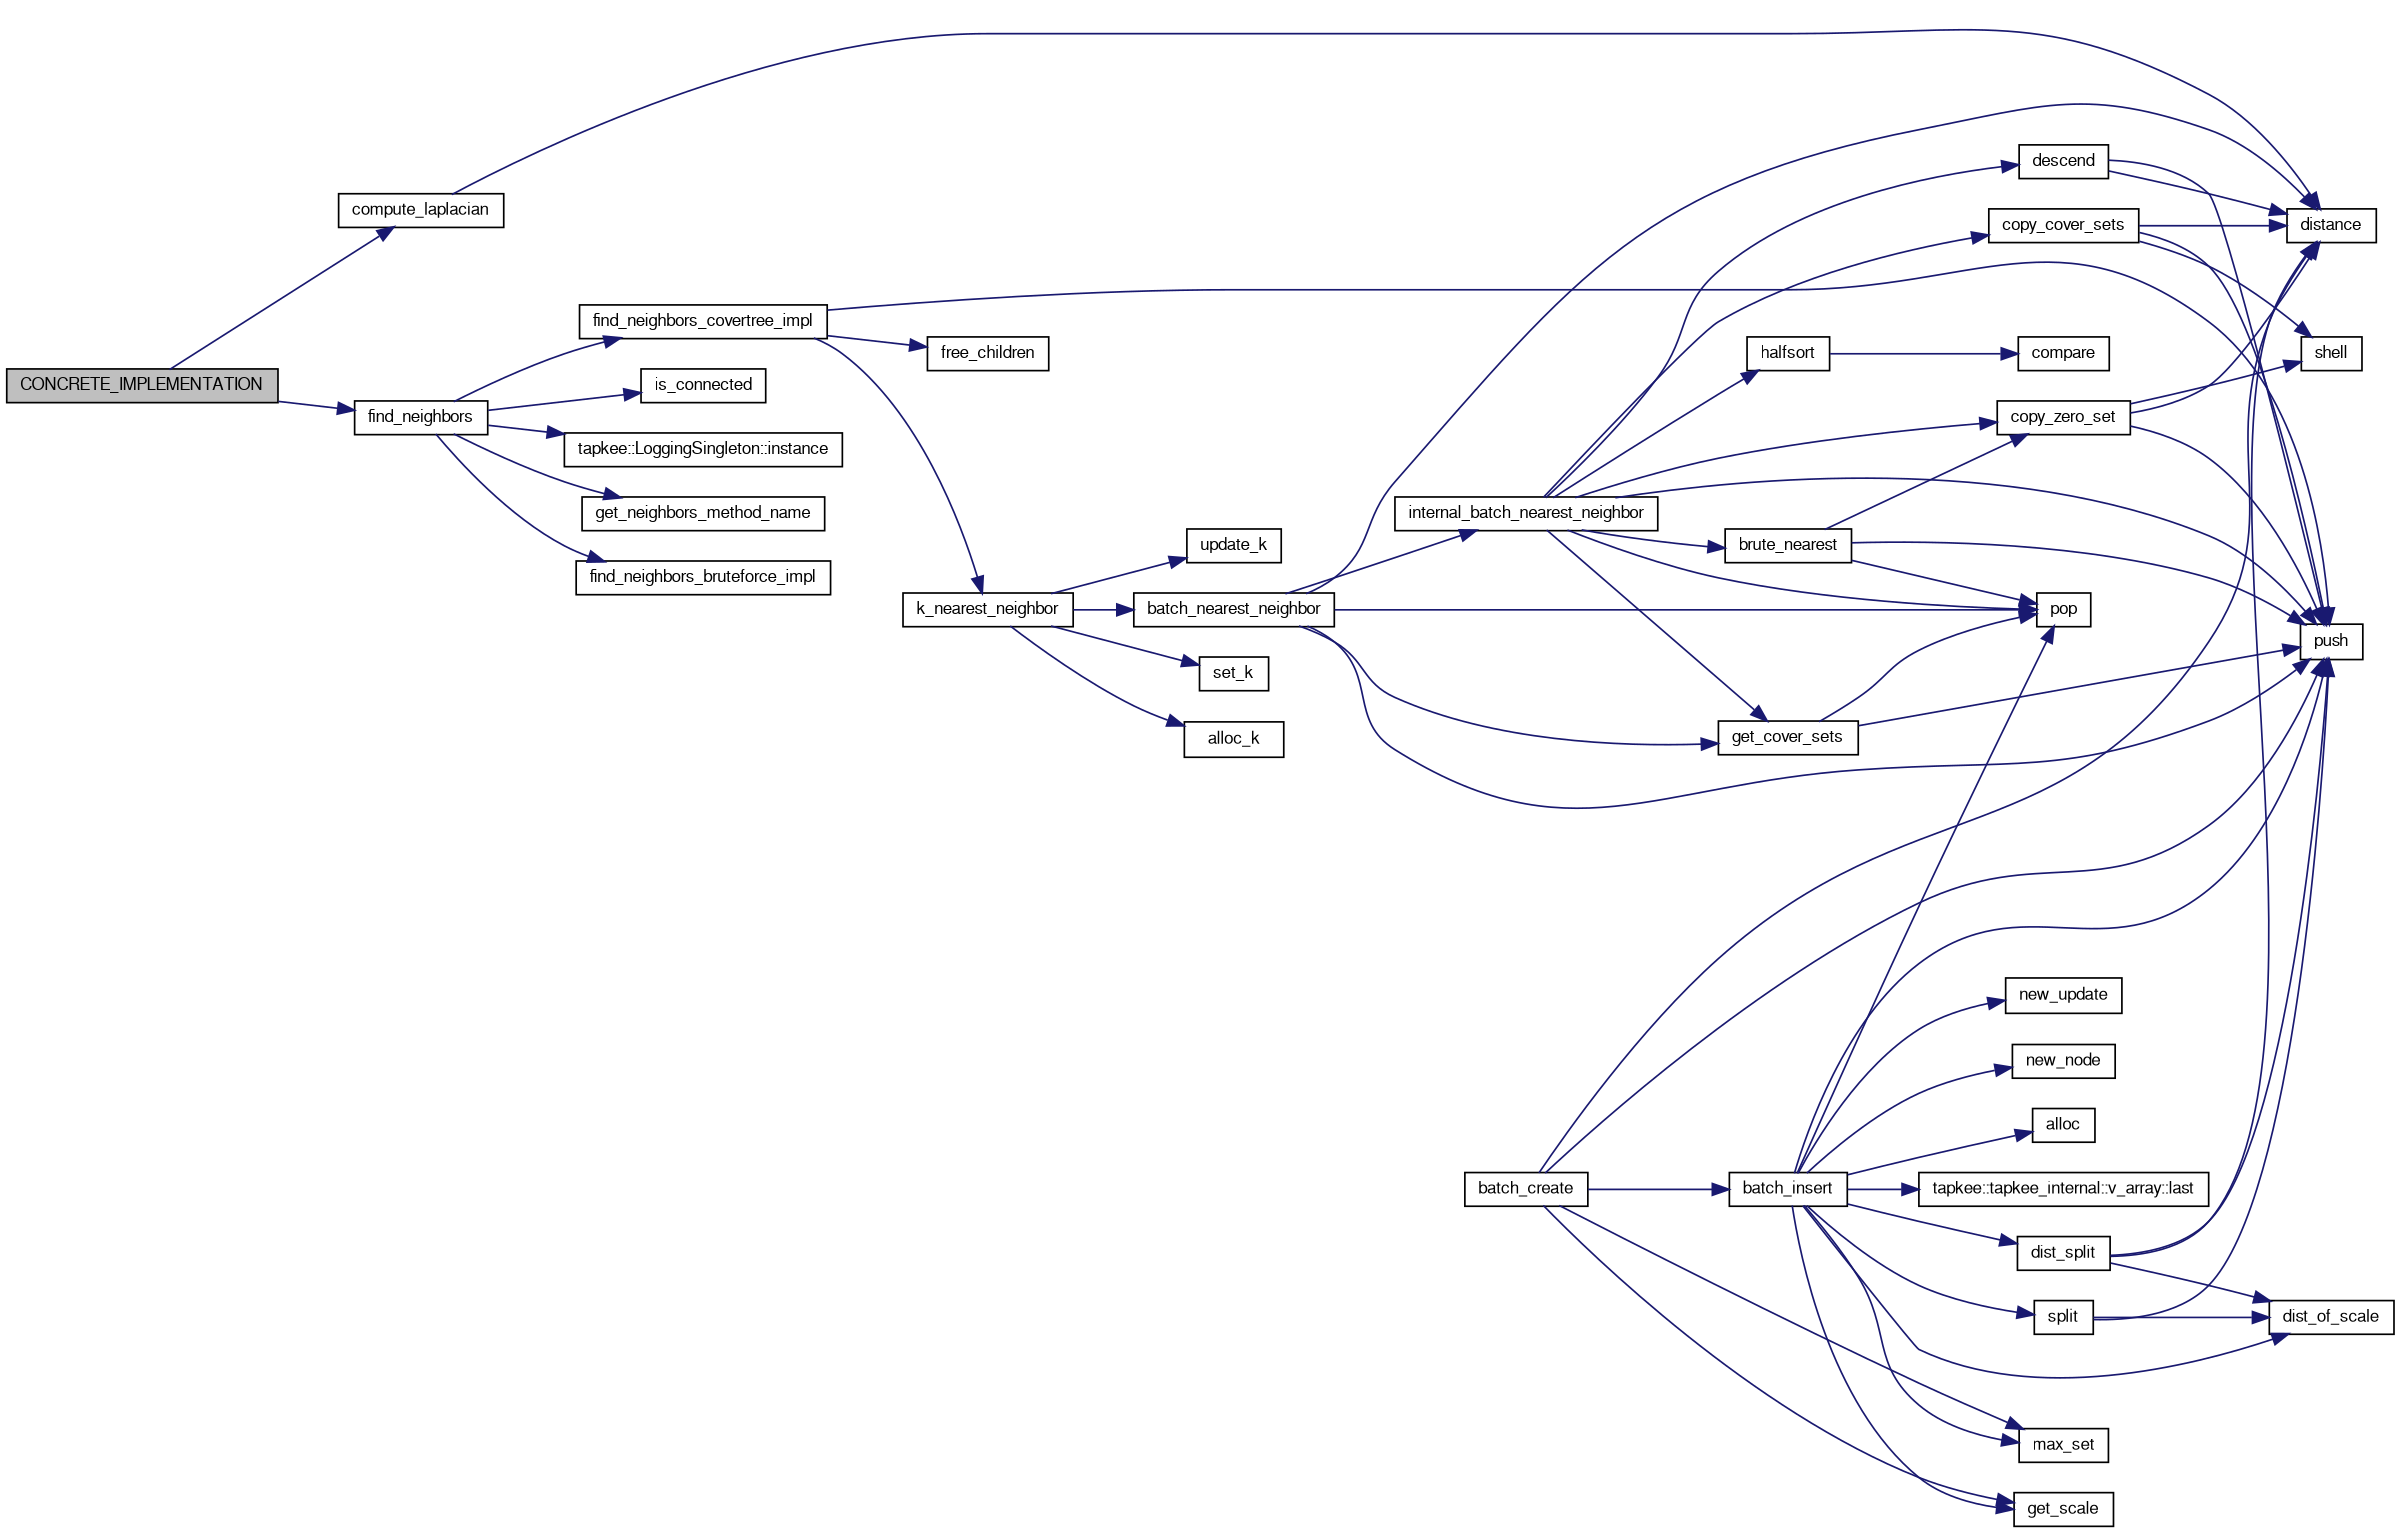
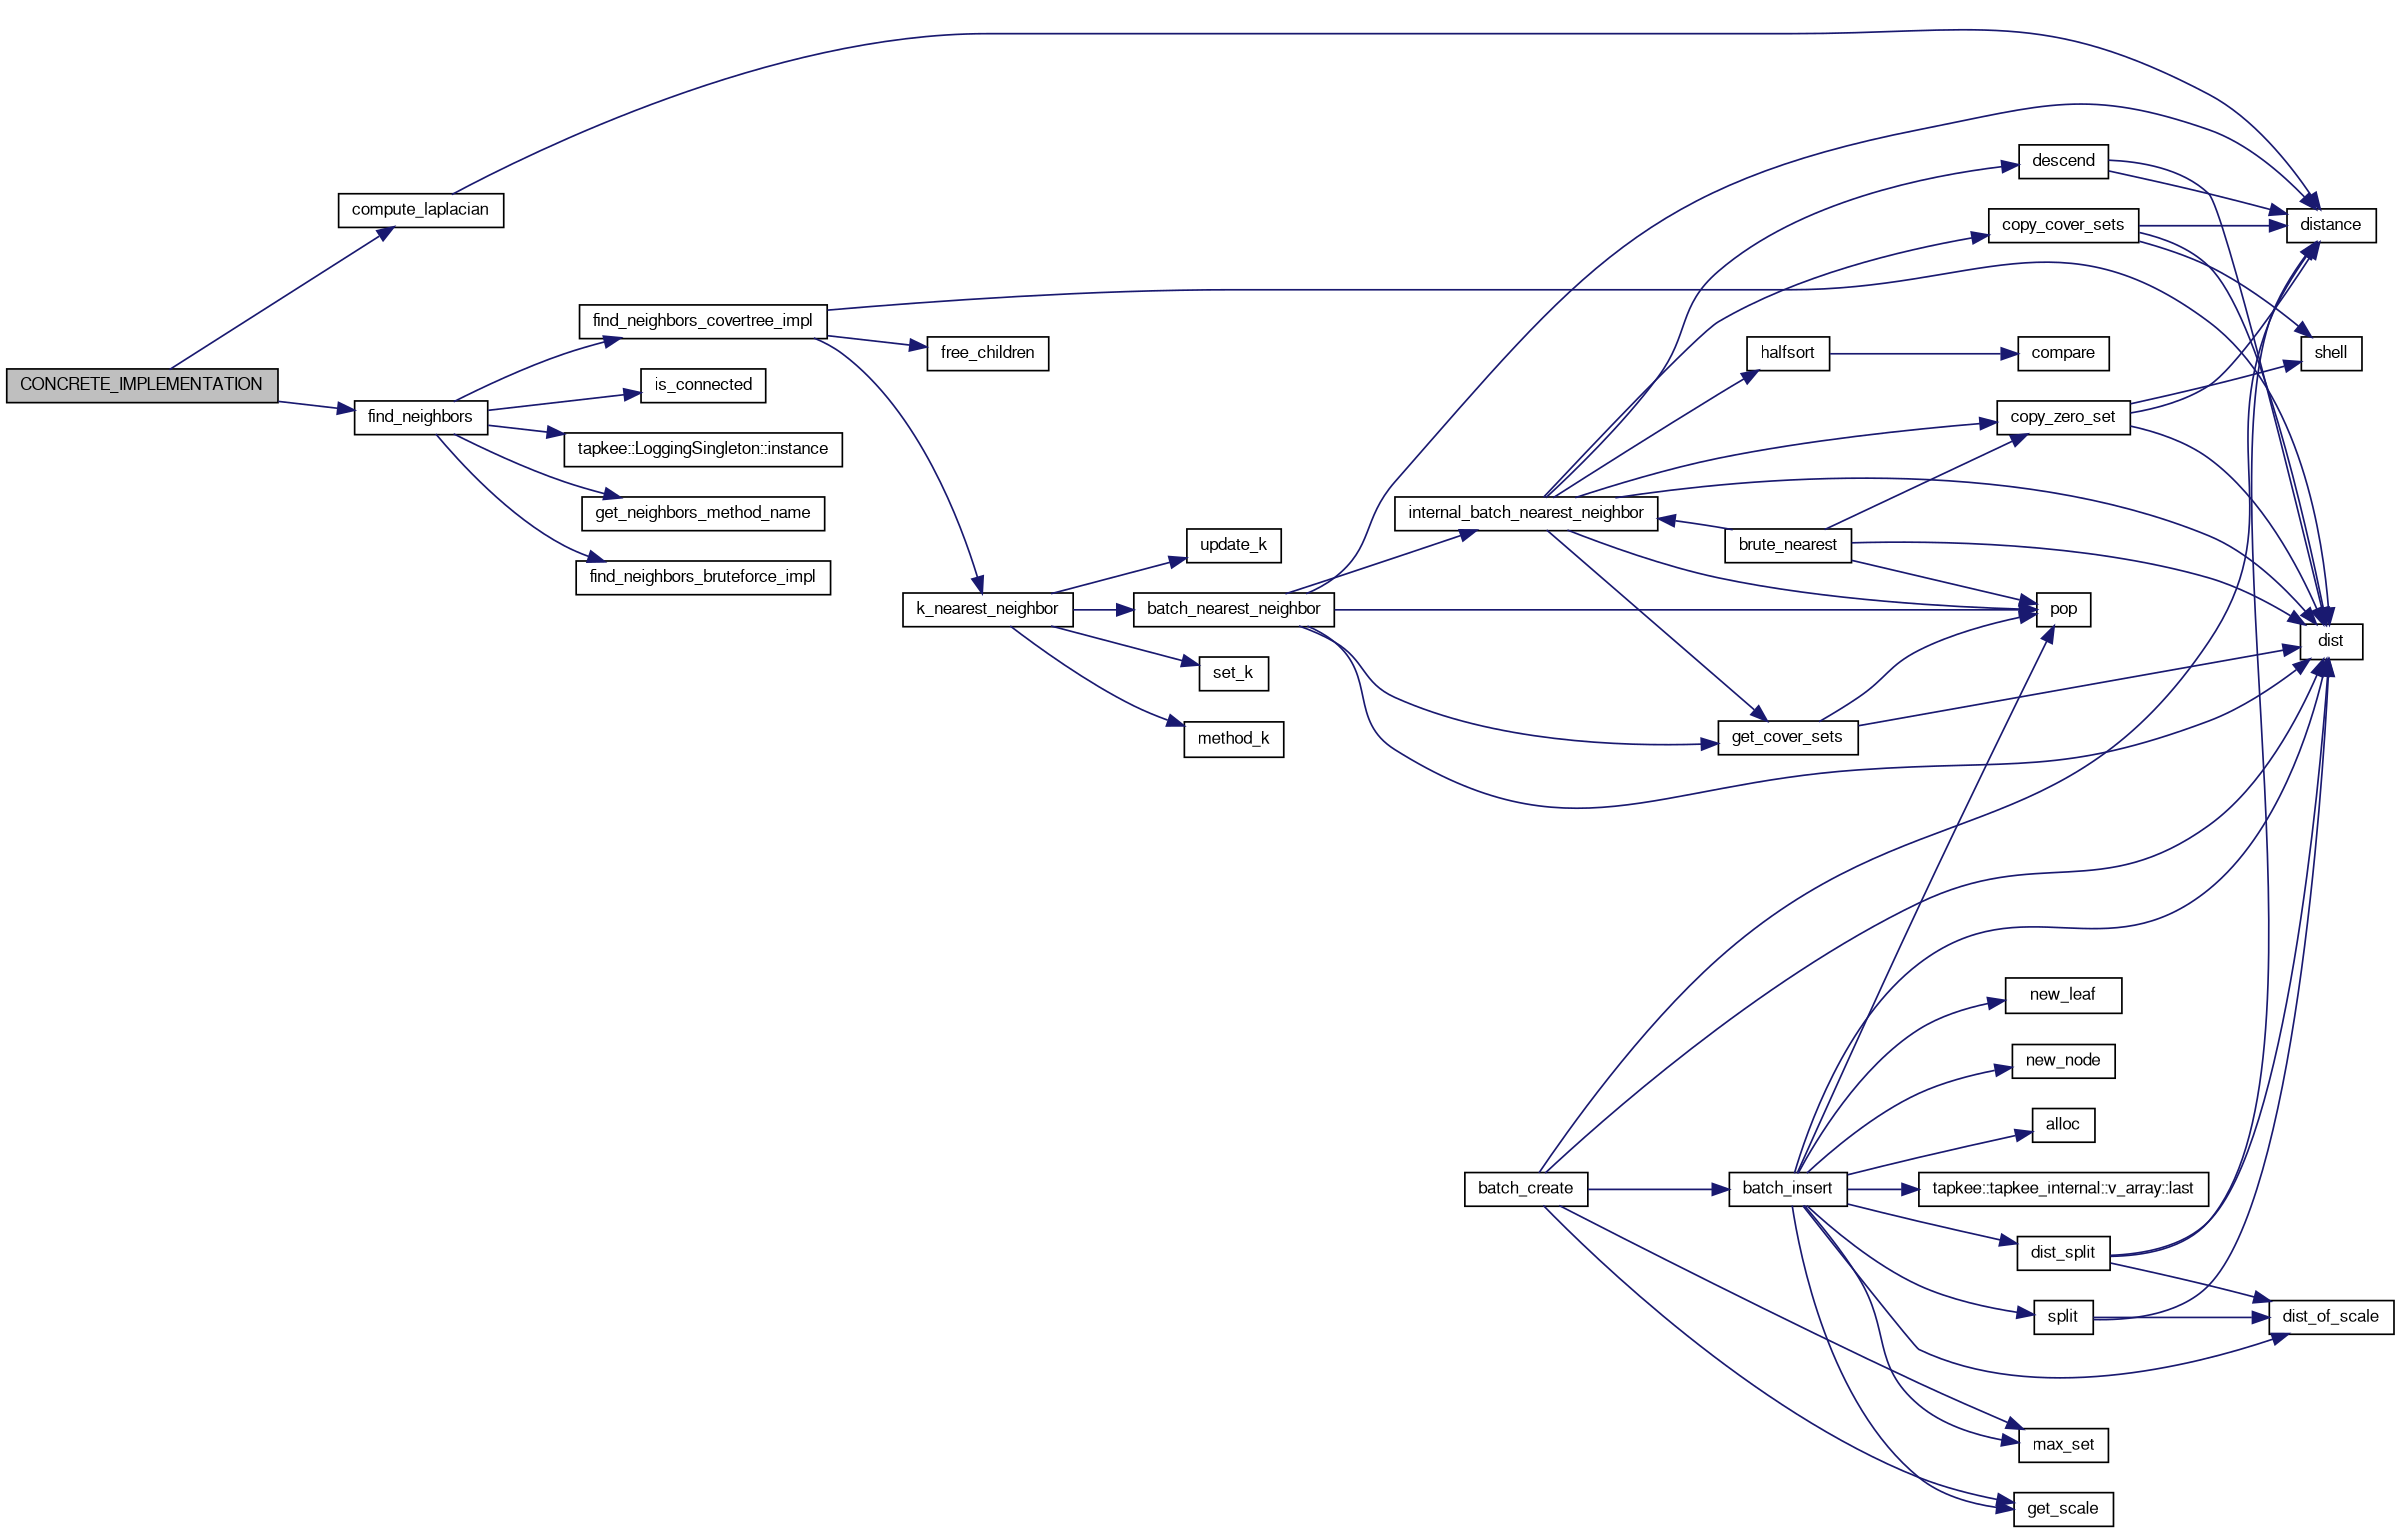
edge "internal_batch_nearest_neighbor" -> "brute_nearest": reversed
node "push": label "push" -> "dist"
node "alloc_k": label "alloc_k" -> "method_k"
node "new_update": label "new_update" -> "new_leaf"
